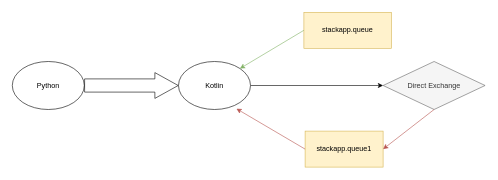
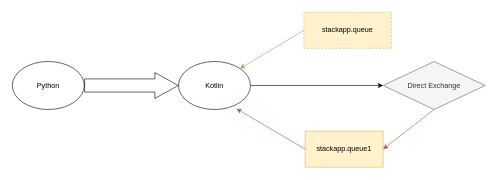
node "stackapp.queue": style solid -> dashed
